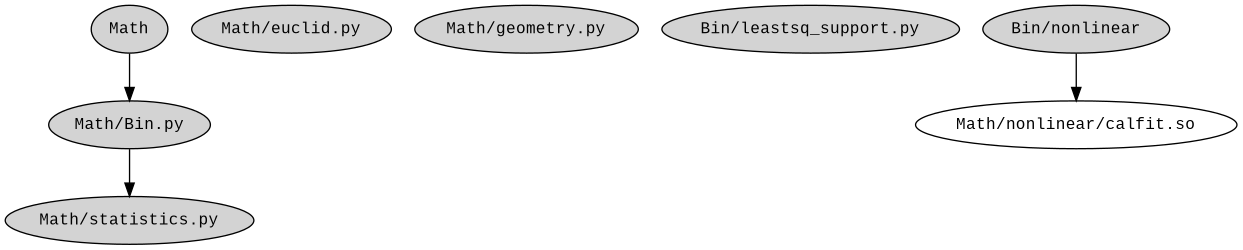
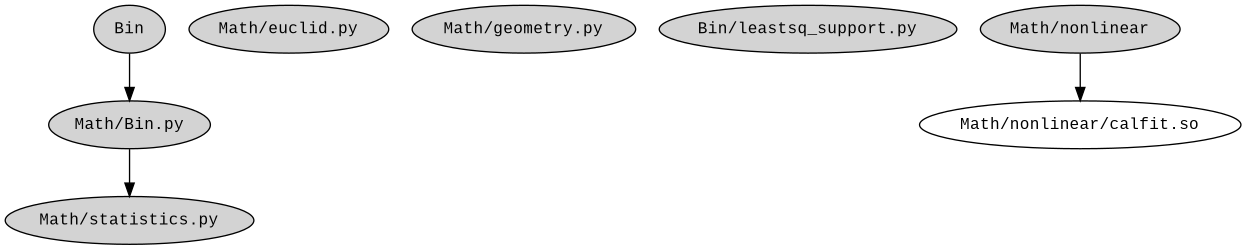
node "Math": label "Math" -> "Bin"
node "Bin/nonlinear": label "Bin/nonlinear" -> "Math/nonlinear"
